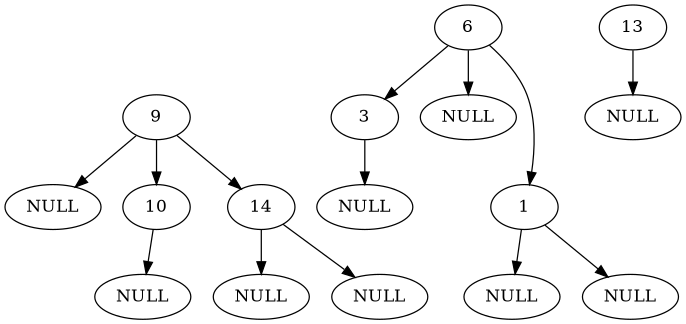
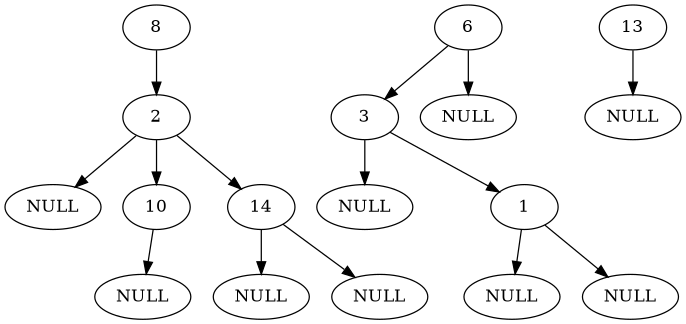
node "8": added
edge "6" -> "1": now "3" -> "1"
node "9": label "9" -> "2"
